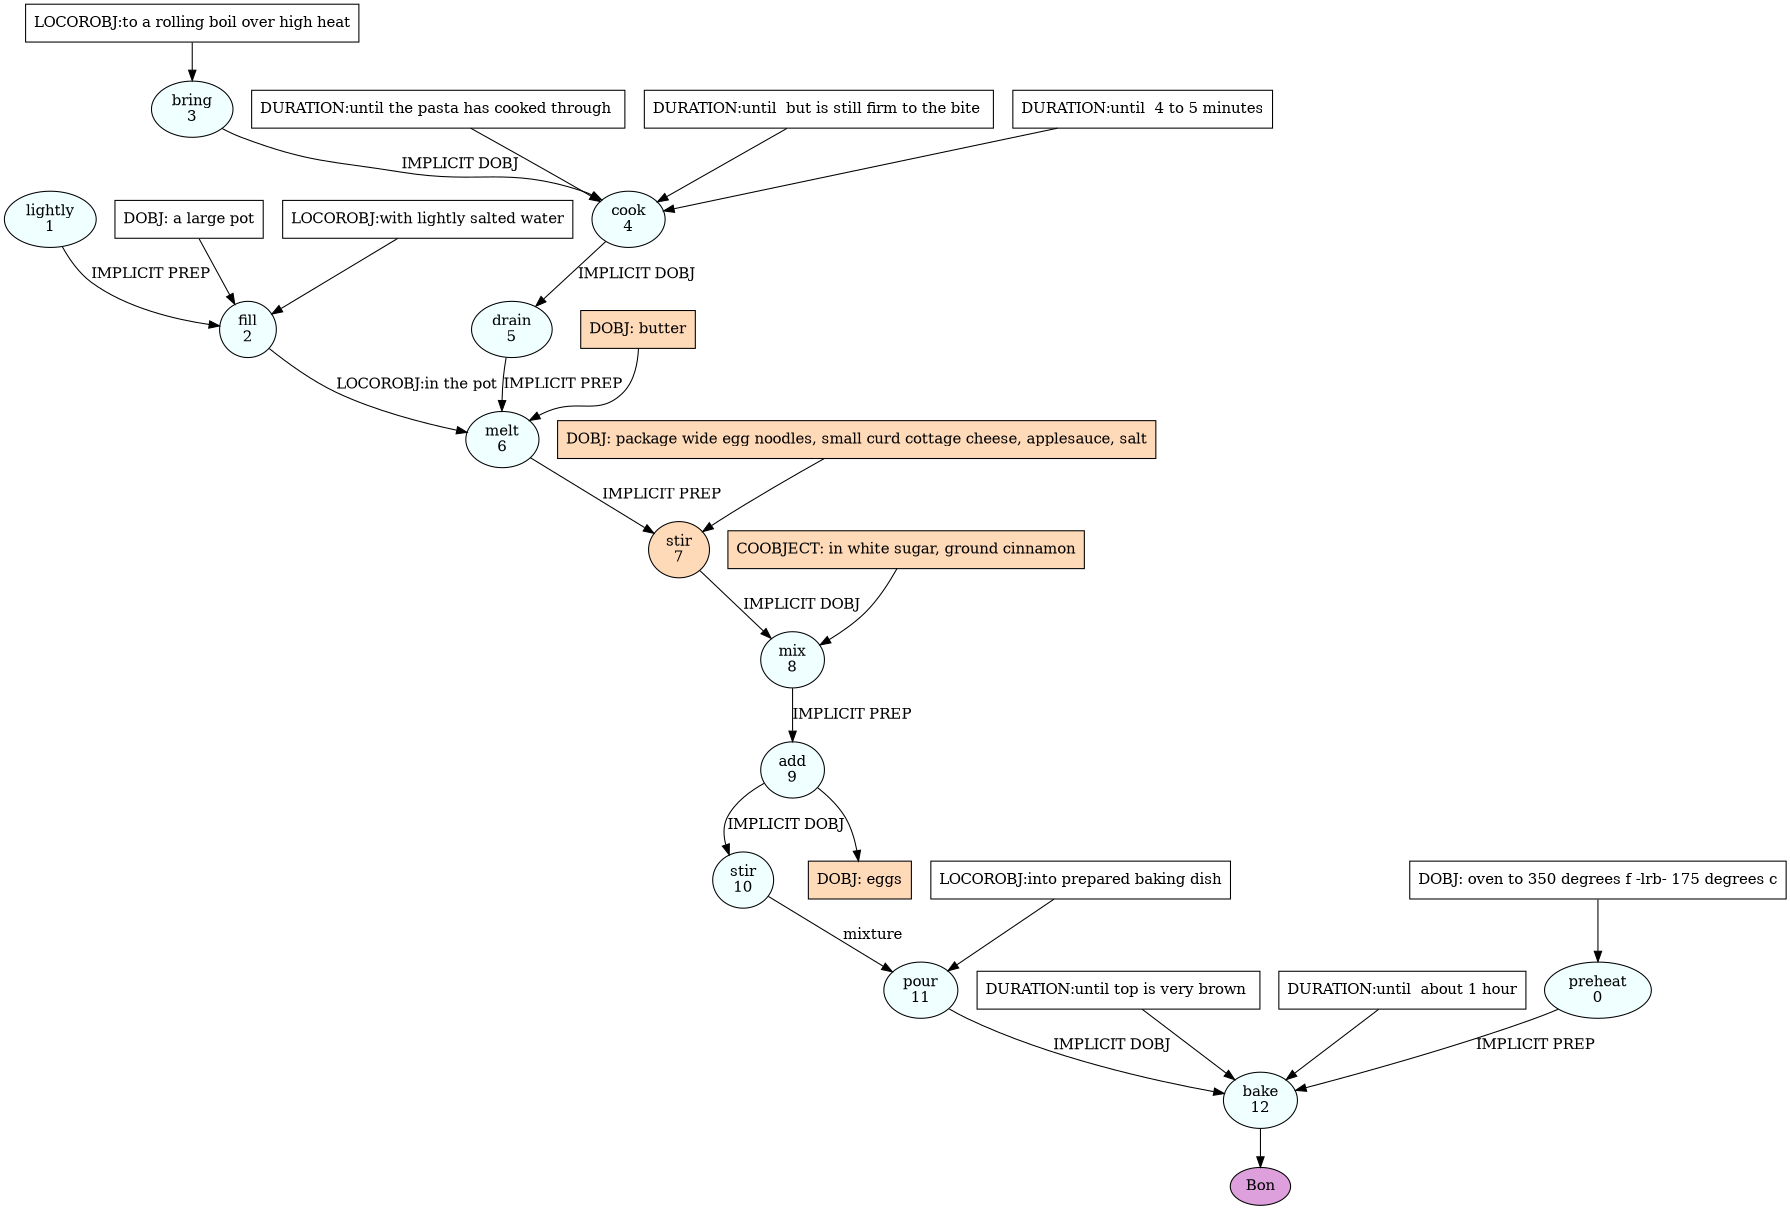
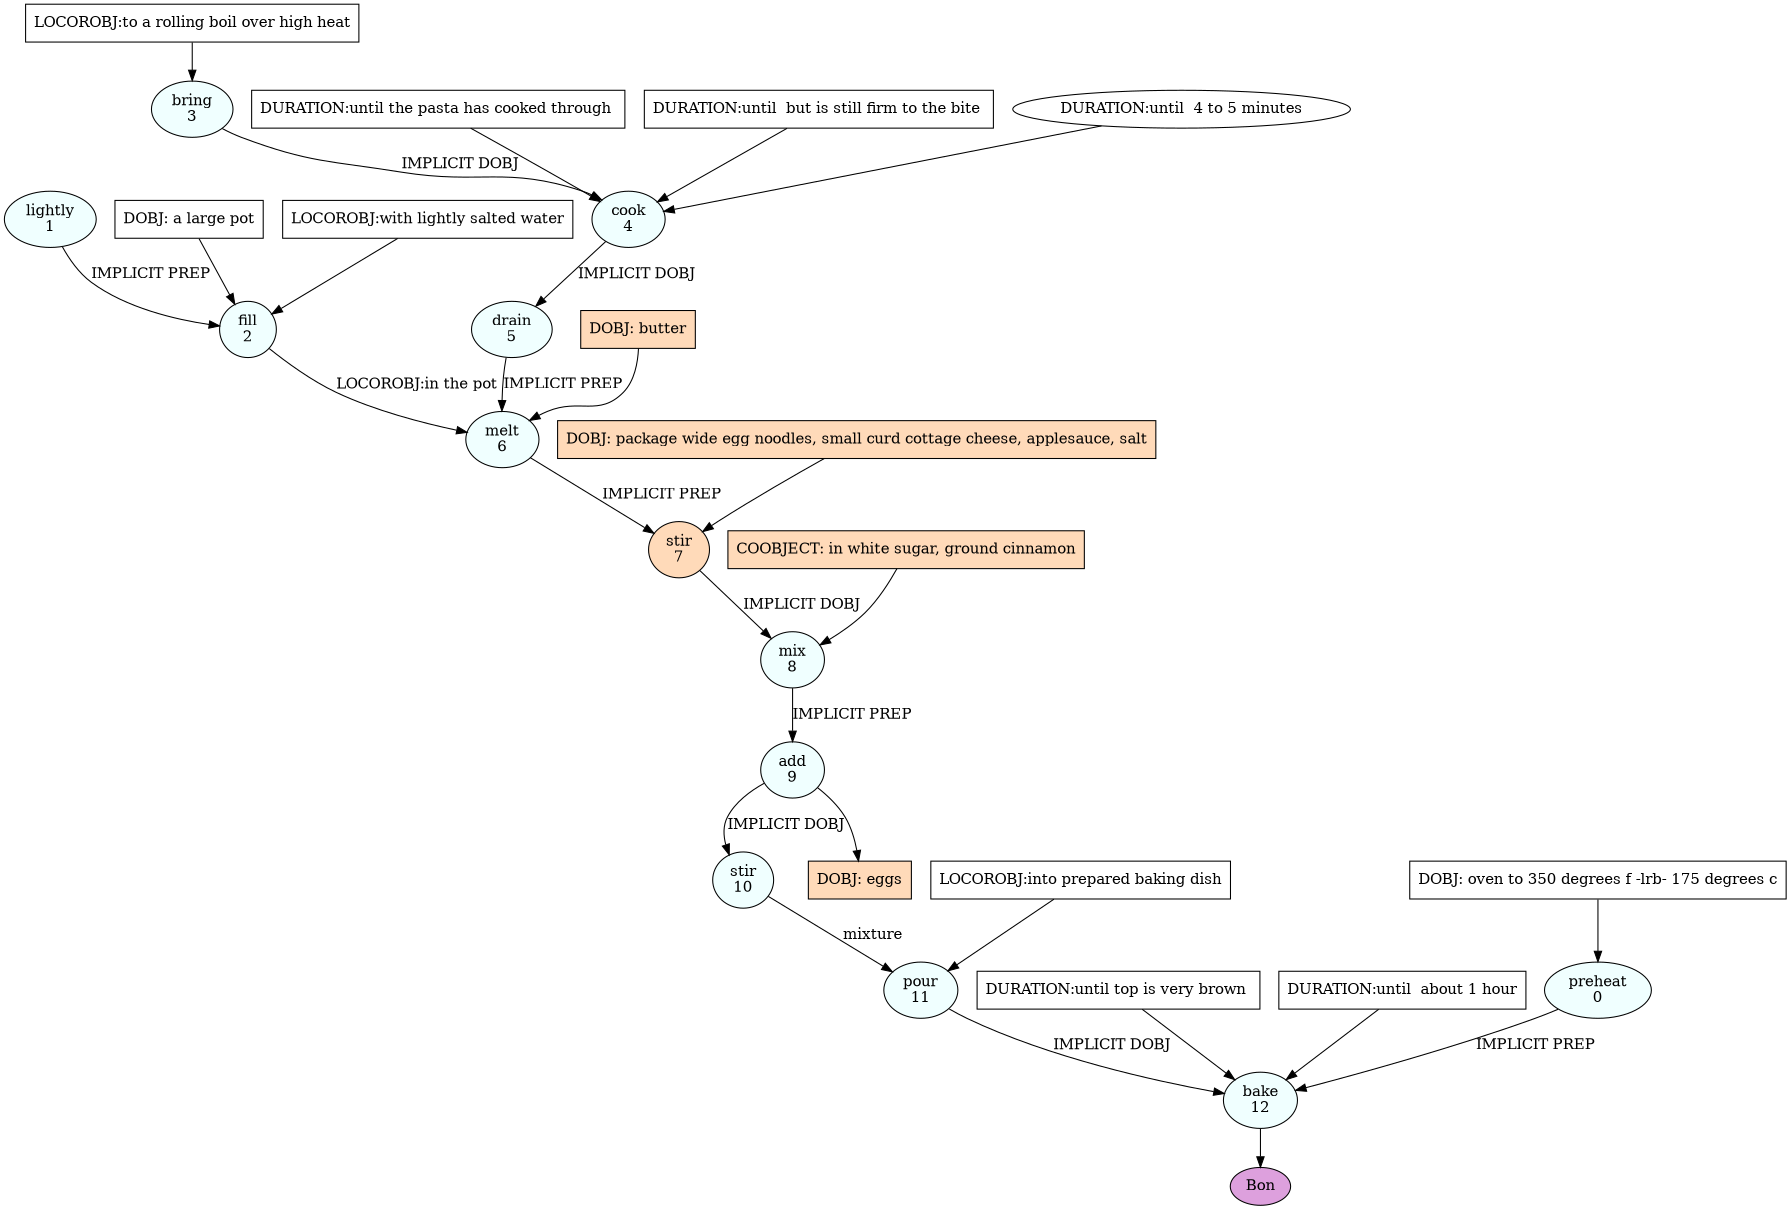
node "DURATION:until  4 to 5 minutes": shape box -> ellipse
